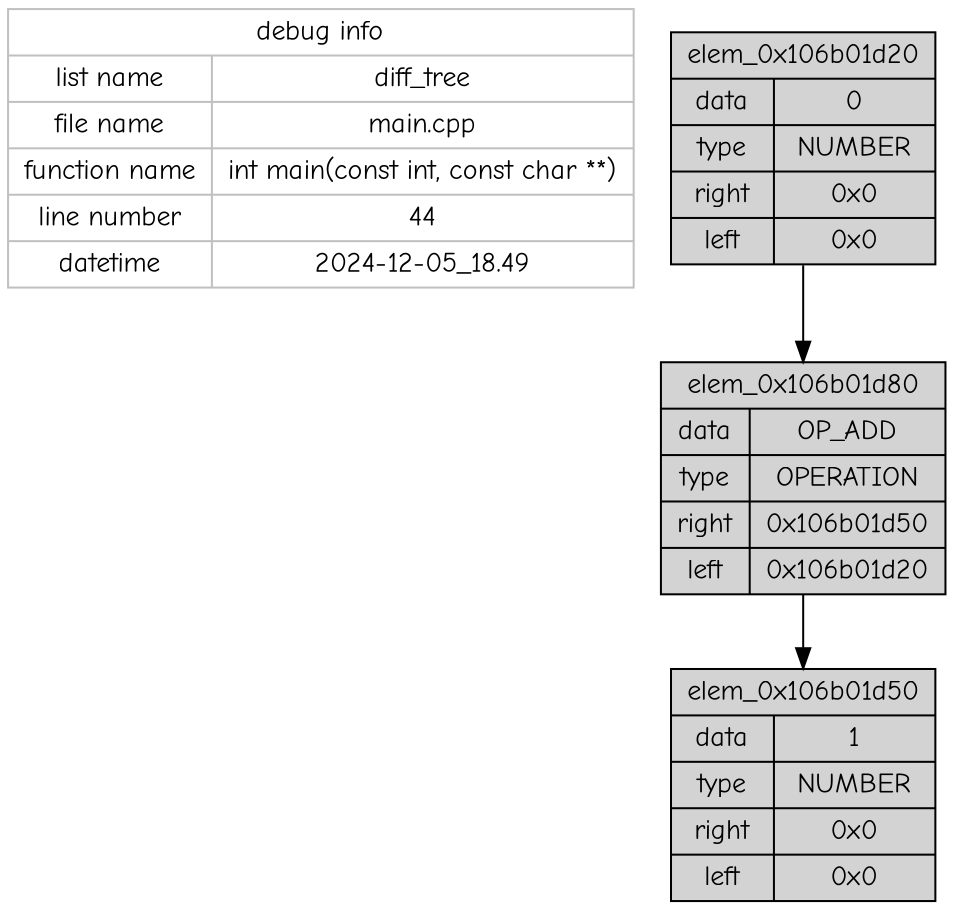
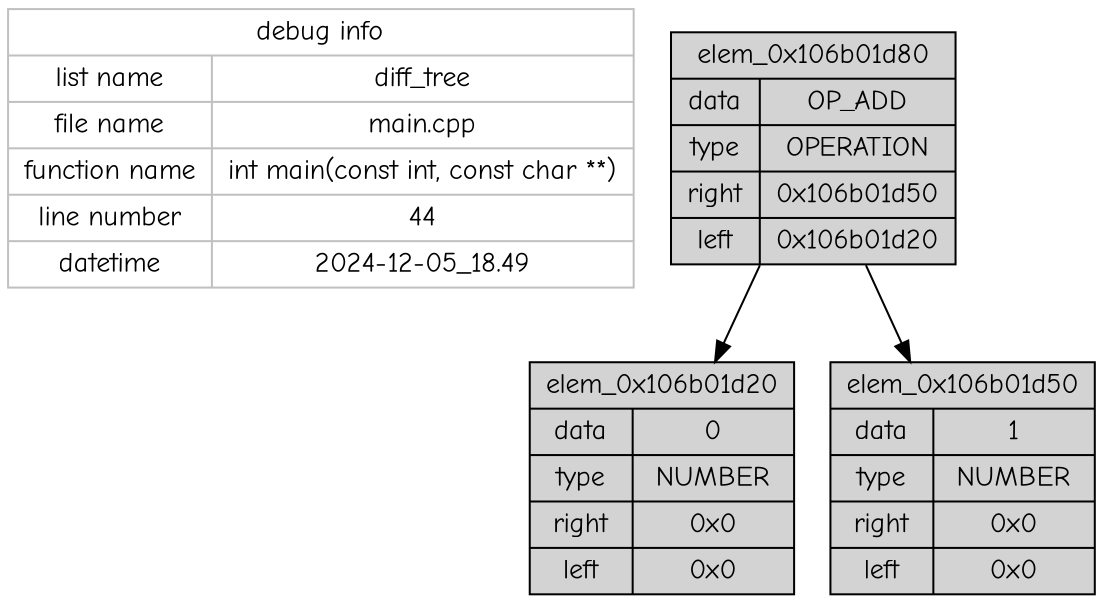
edge "elem_0x106b01d20" -> "elem_0x106b01d80": reversed
